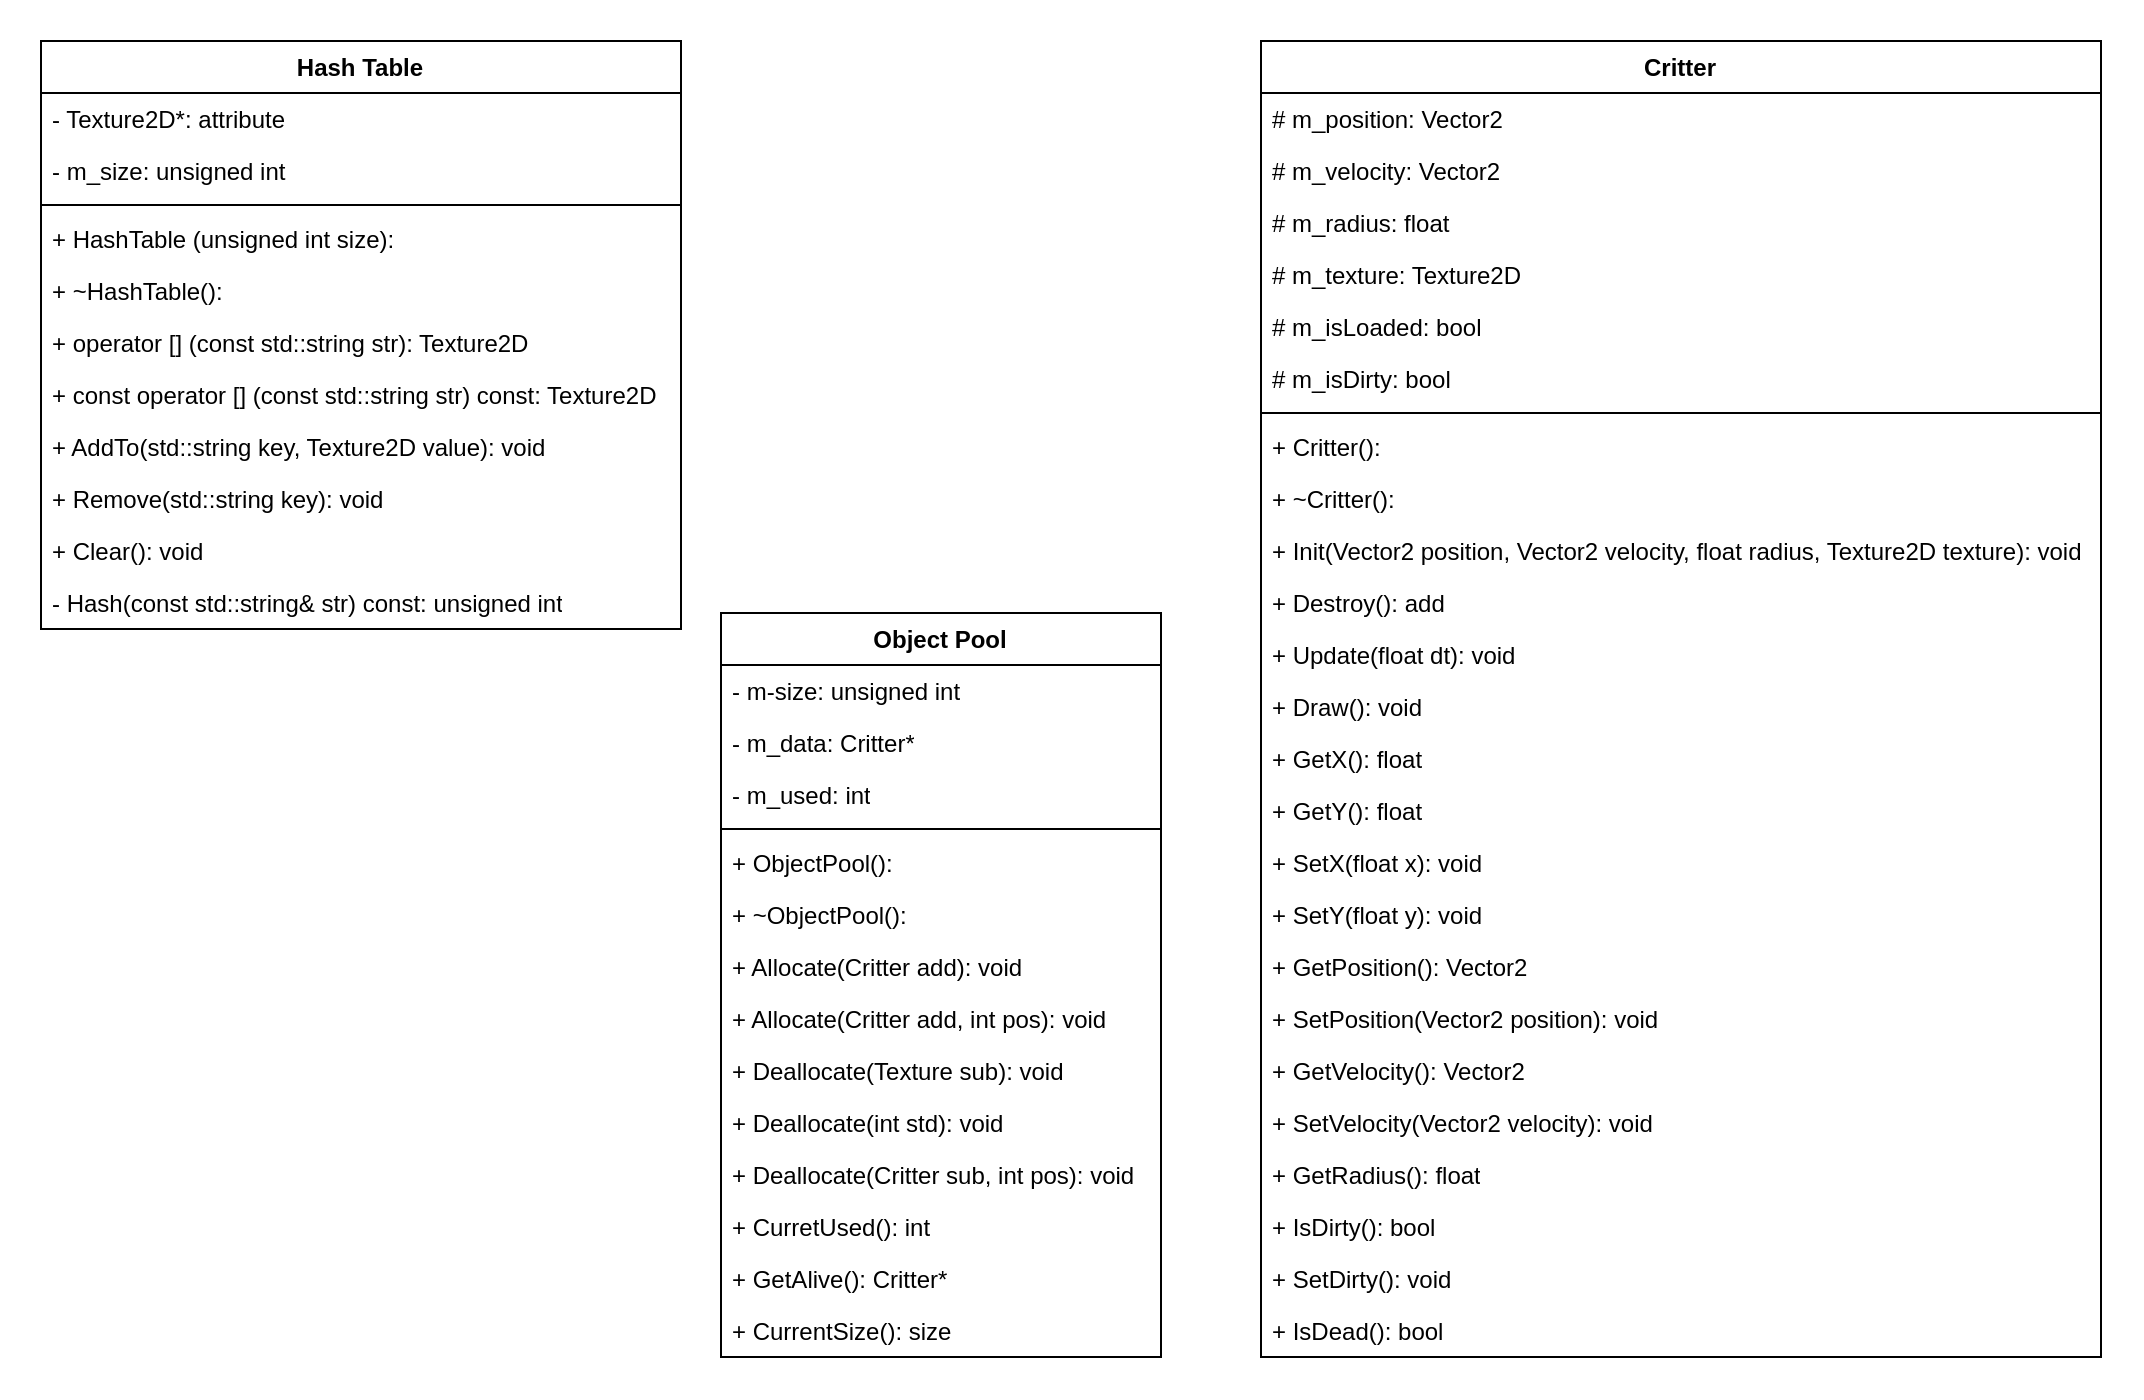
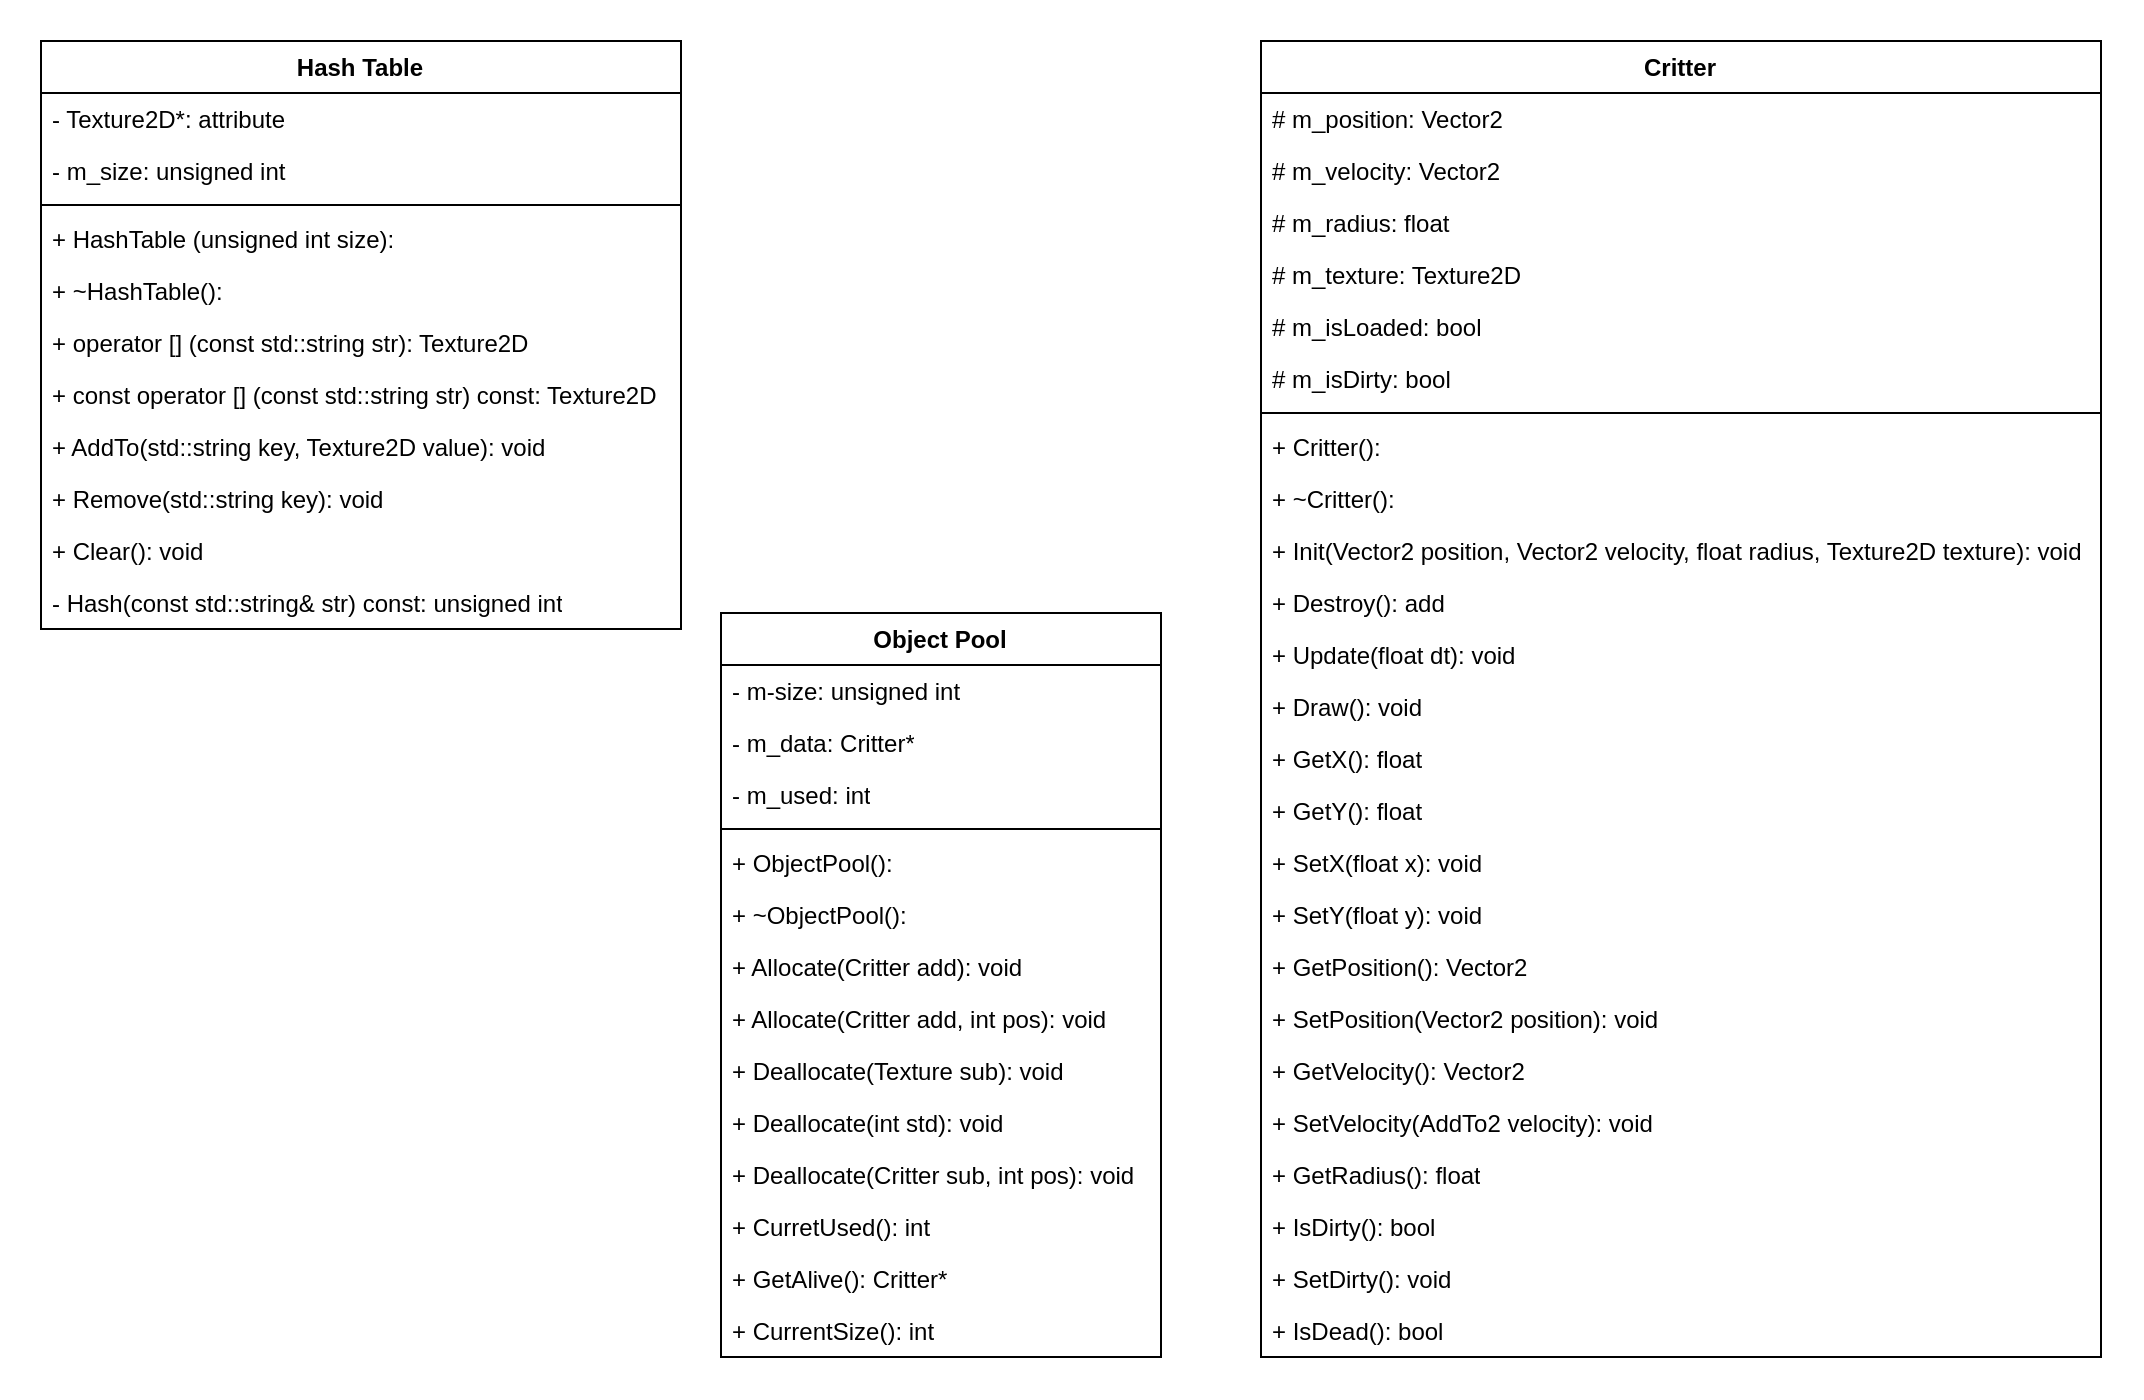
node "+ SetVelocity(Vector2 velocity): void": label "+ SetVelocity(Vector2 velocity): void" -> "+ SetVelocity(AddTo2 velocity): void"
node "+ CurrentSize(): size": label "+ CurrentSize(): size" -> "+ CurrentSize(): int"
